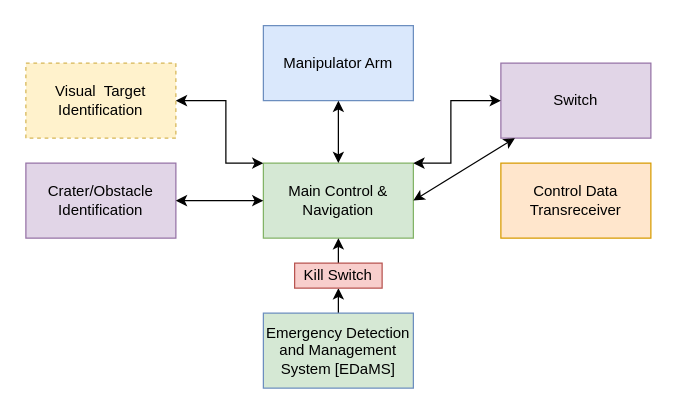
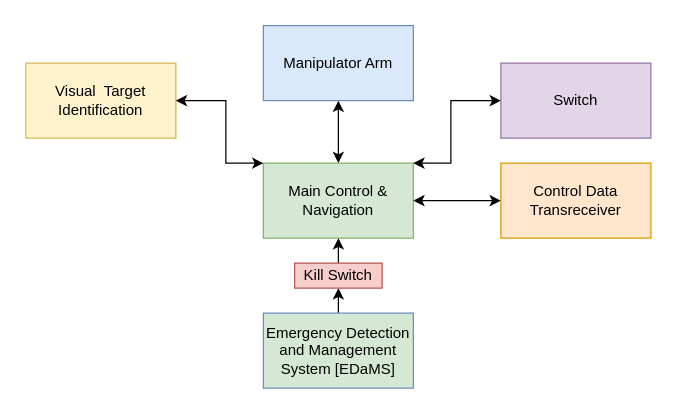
node "Visual Target Identification": style dashed -> solid
edge "Switch" -- "Main Control & Navigation": now "Control Data Transreceiver" -- "Main Control & Navigation"
node "Crater/Obstacle Identification": removed
edge "Crater/Obstacle Identification" -- "Main Control & Navigation": removed
